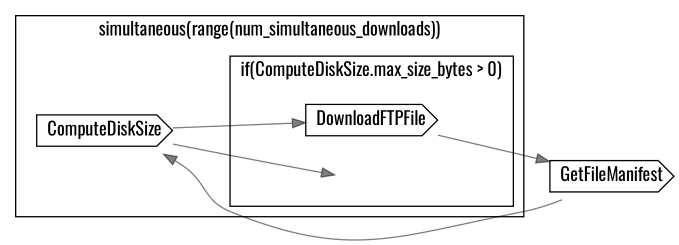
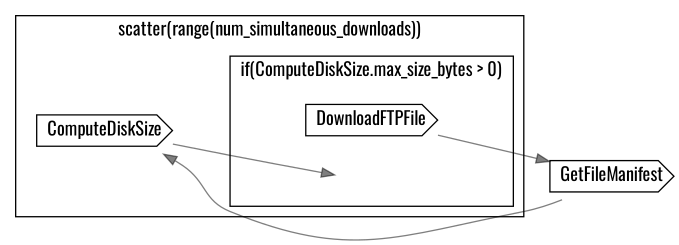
cluster "simultaneous(range(num_simultaneous_downloads))": label "simultaneous(range(num_simultaneous_downloads))" -> "scatter(range(num_simultaneous_downloads))"
edge "ComputeDiskSize" -> "DownloadFTPFile": removed
